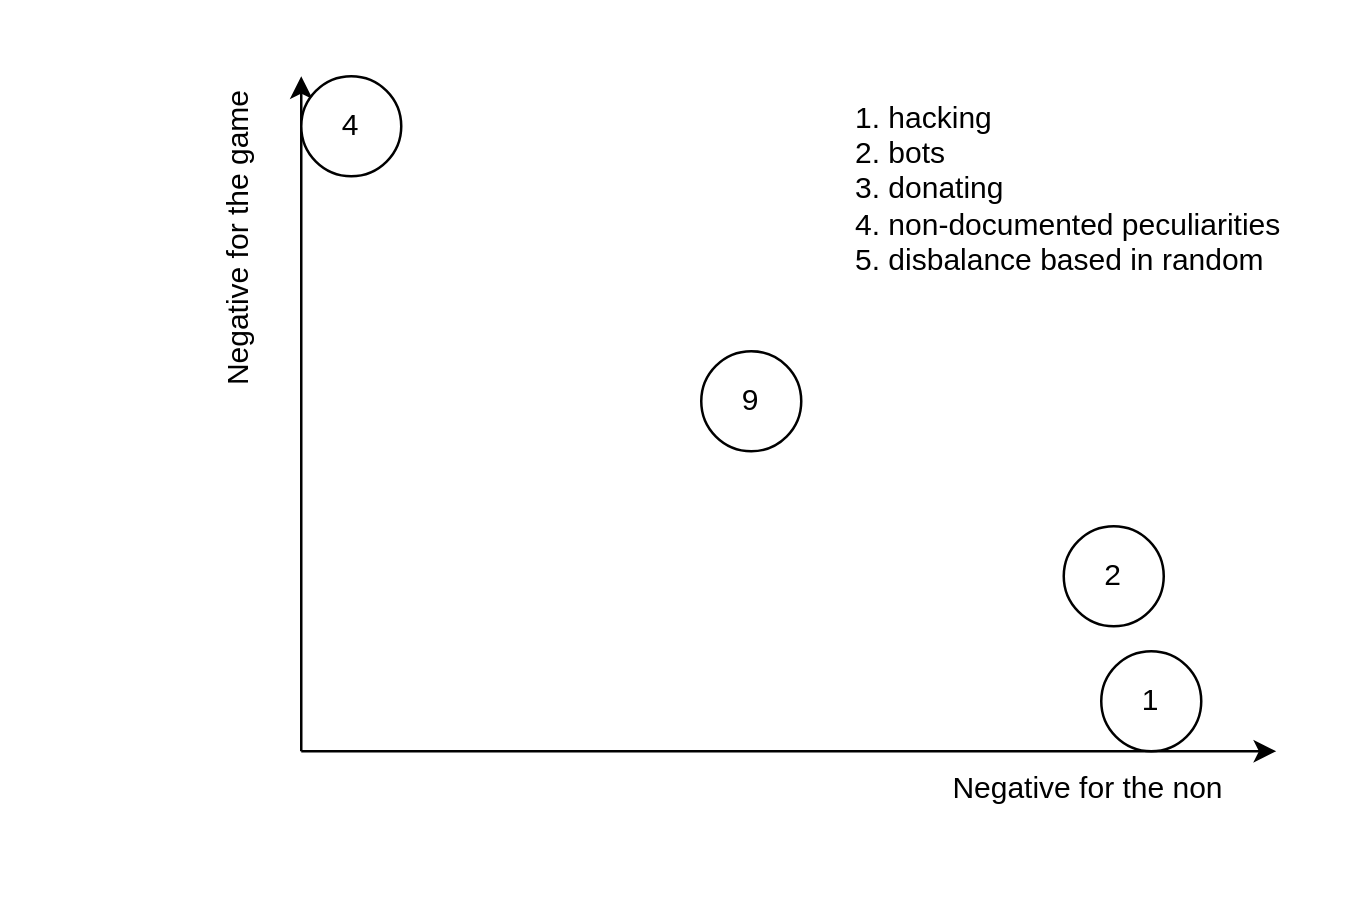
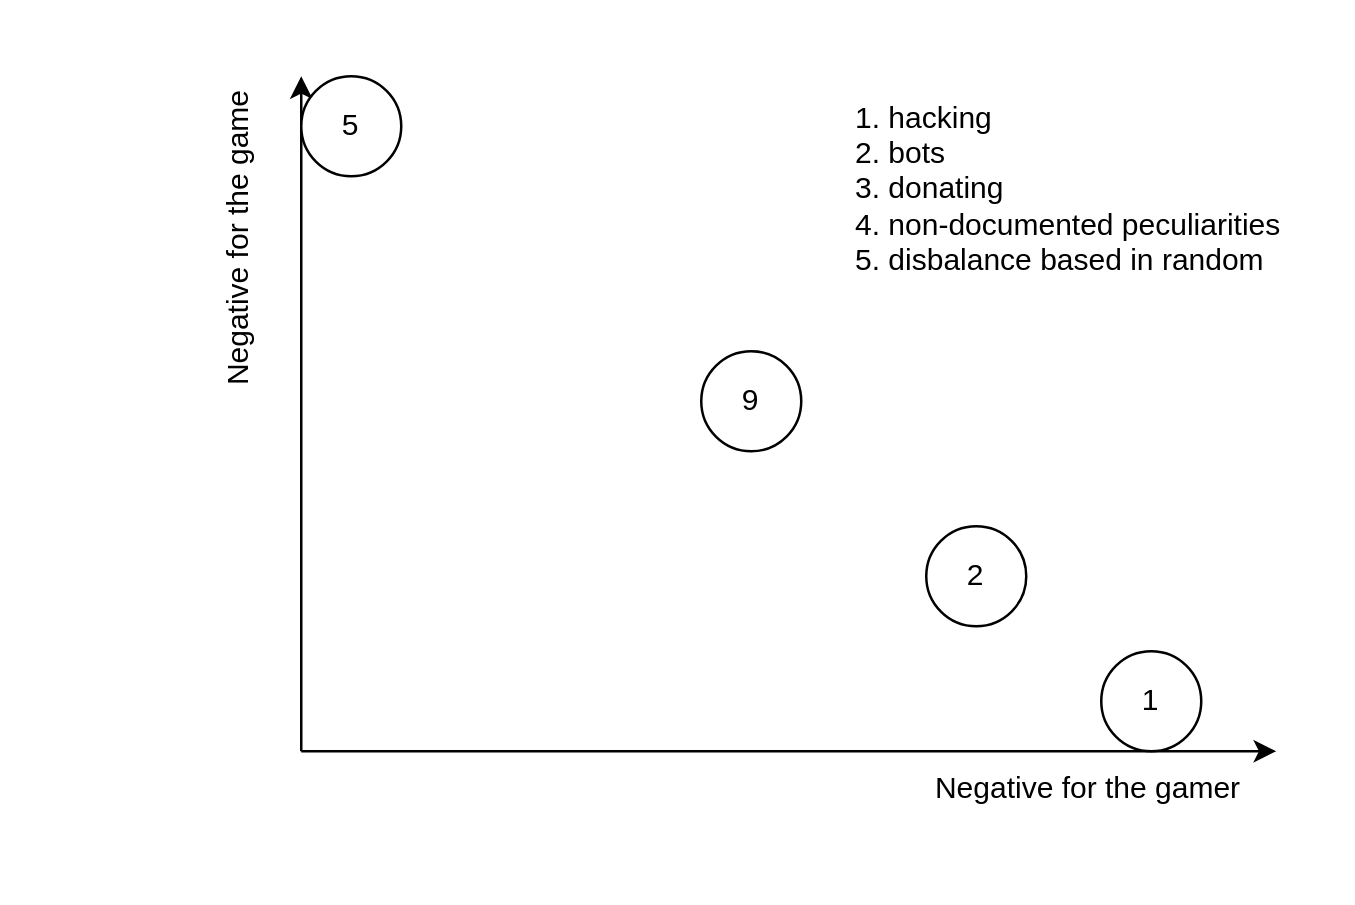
node "4": label "4" -> "5"
node "2": moved (1114, 576) -> (976, 576)
node "Negative for the non": label "Negative for the non" -> "Negative for the gamer"
